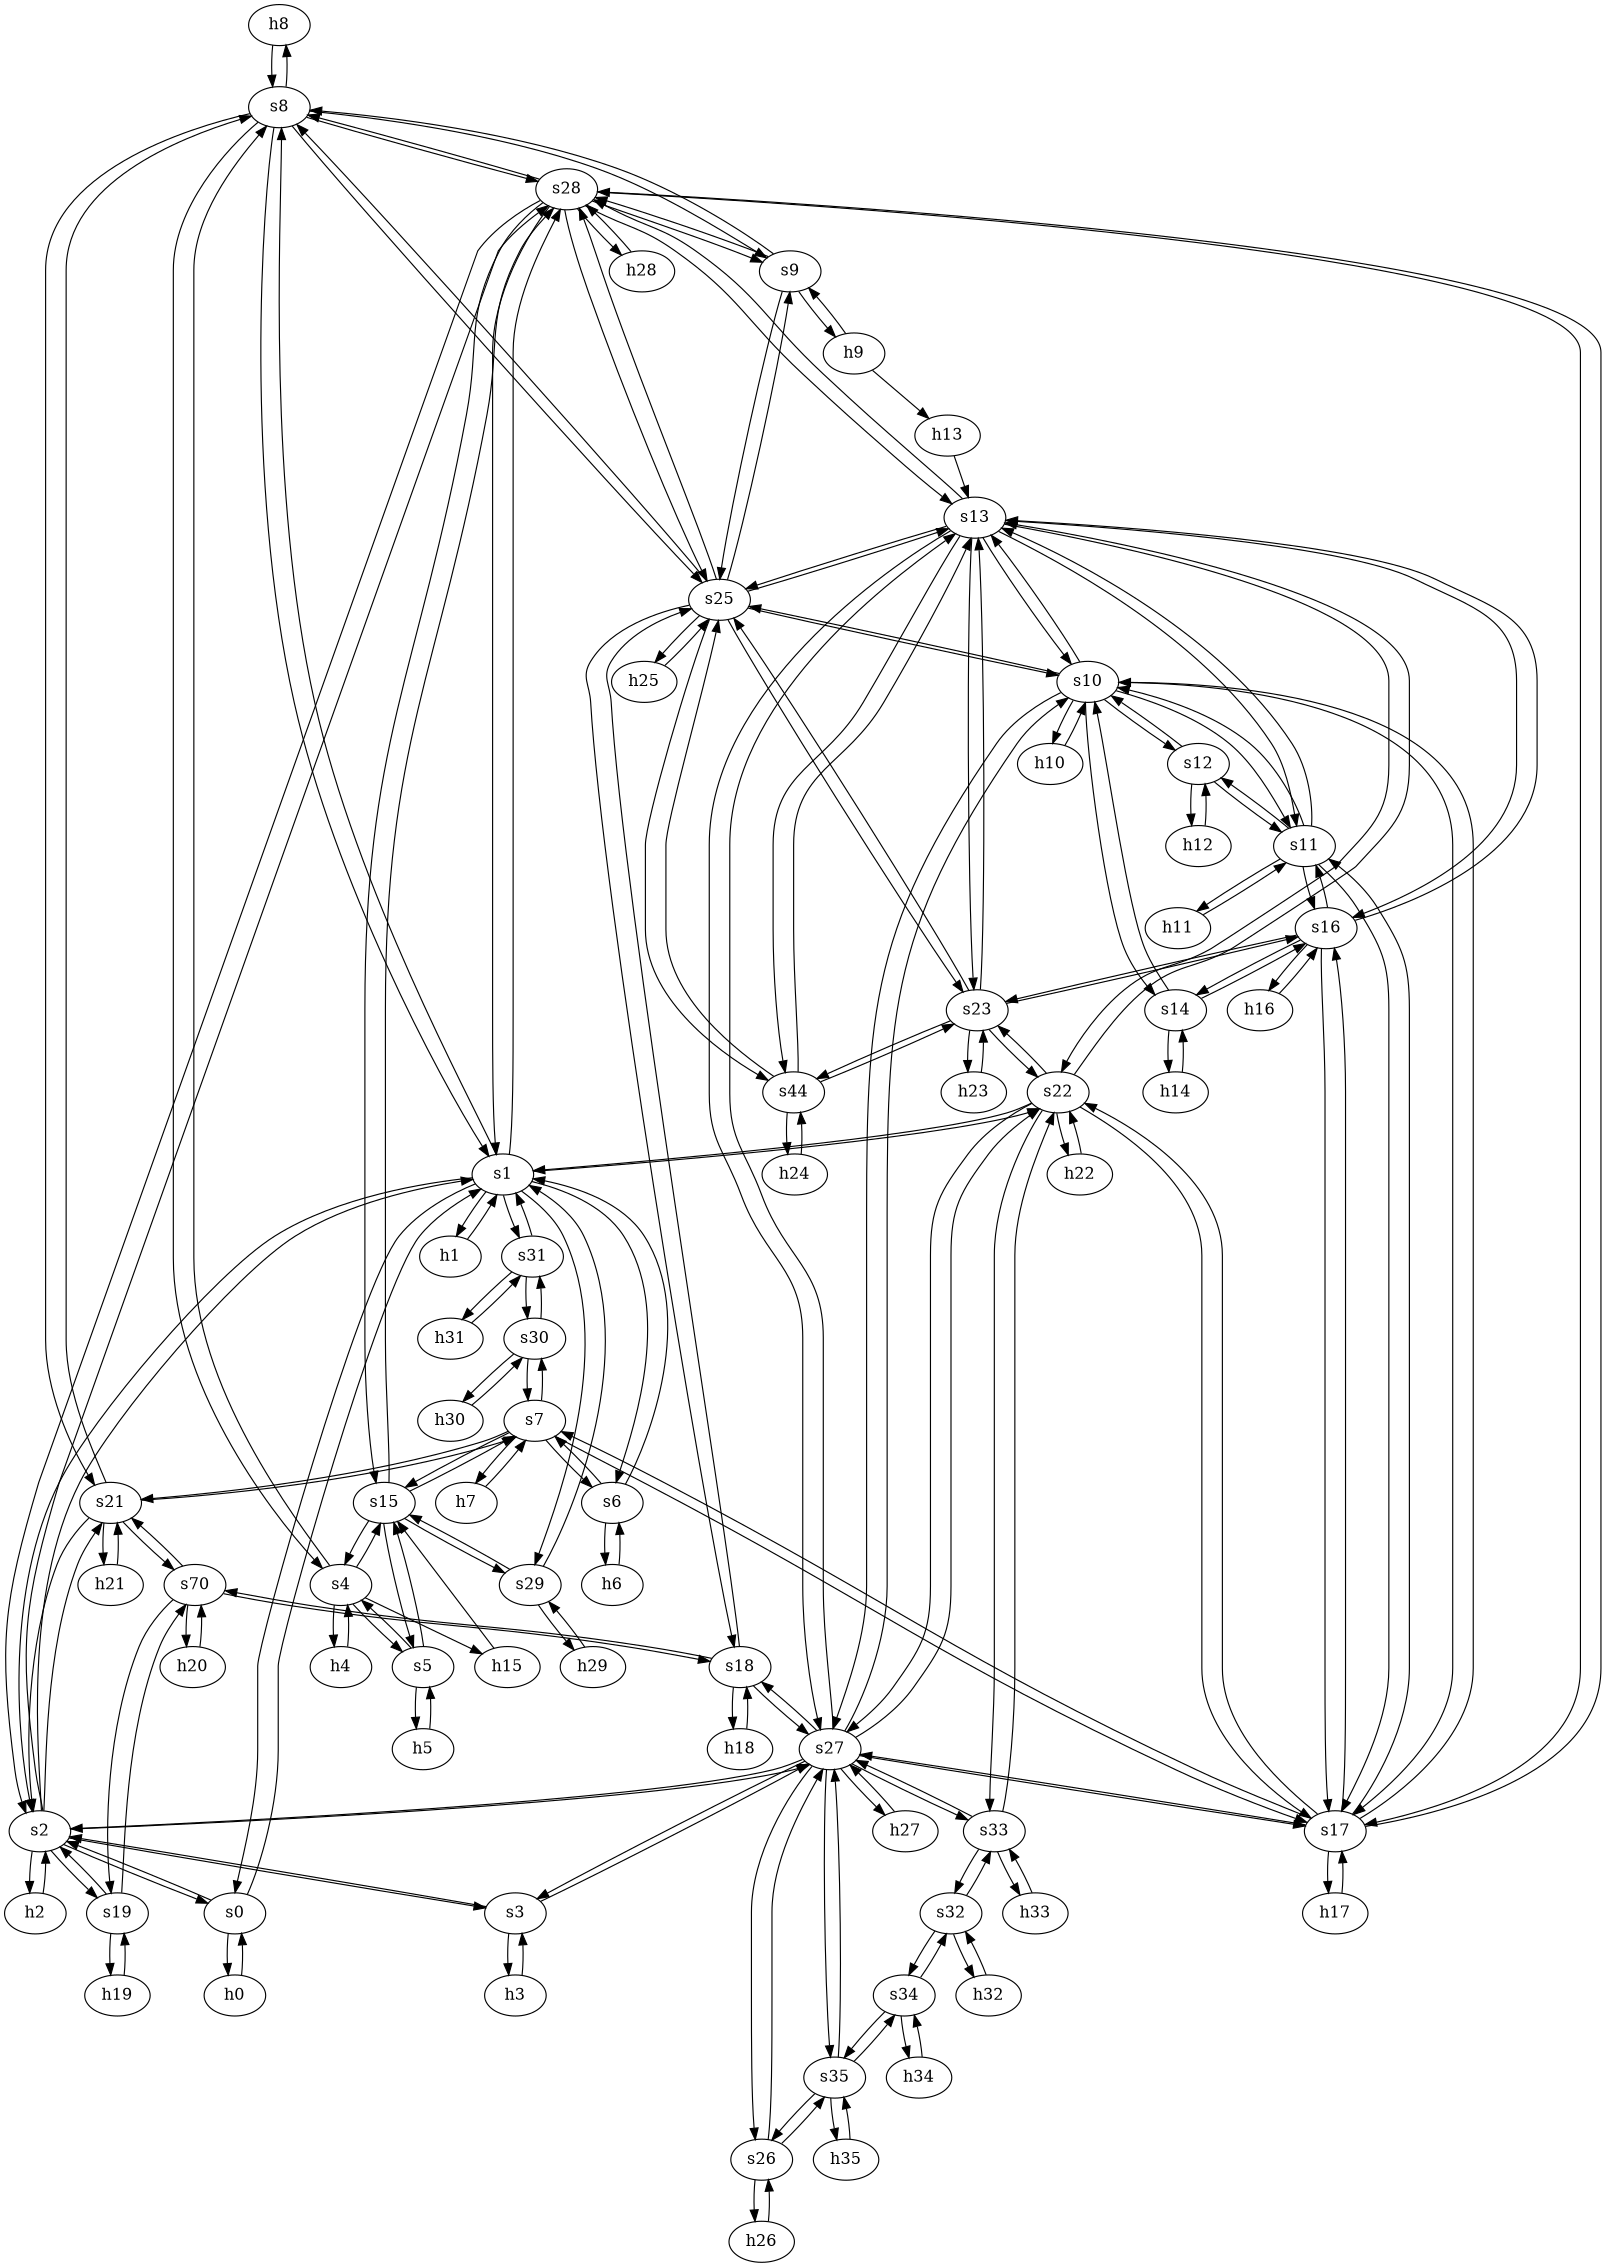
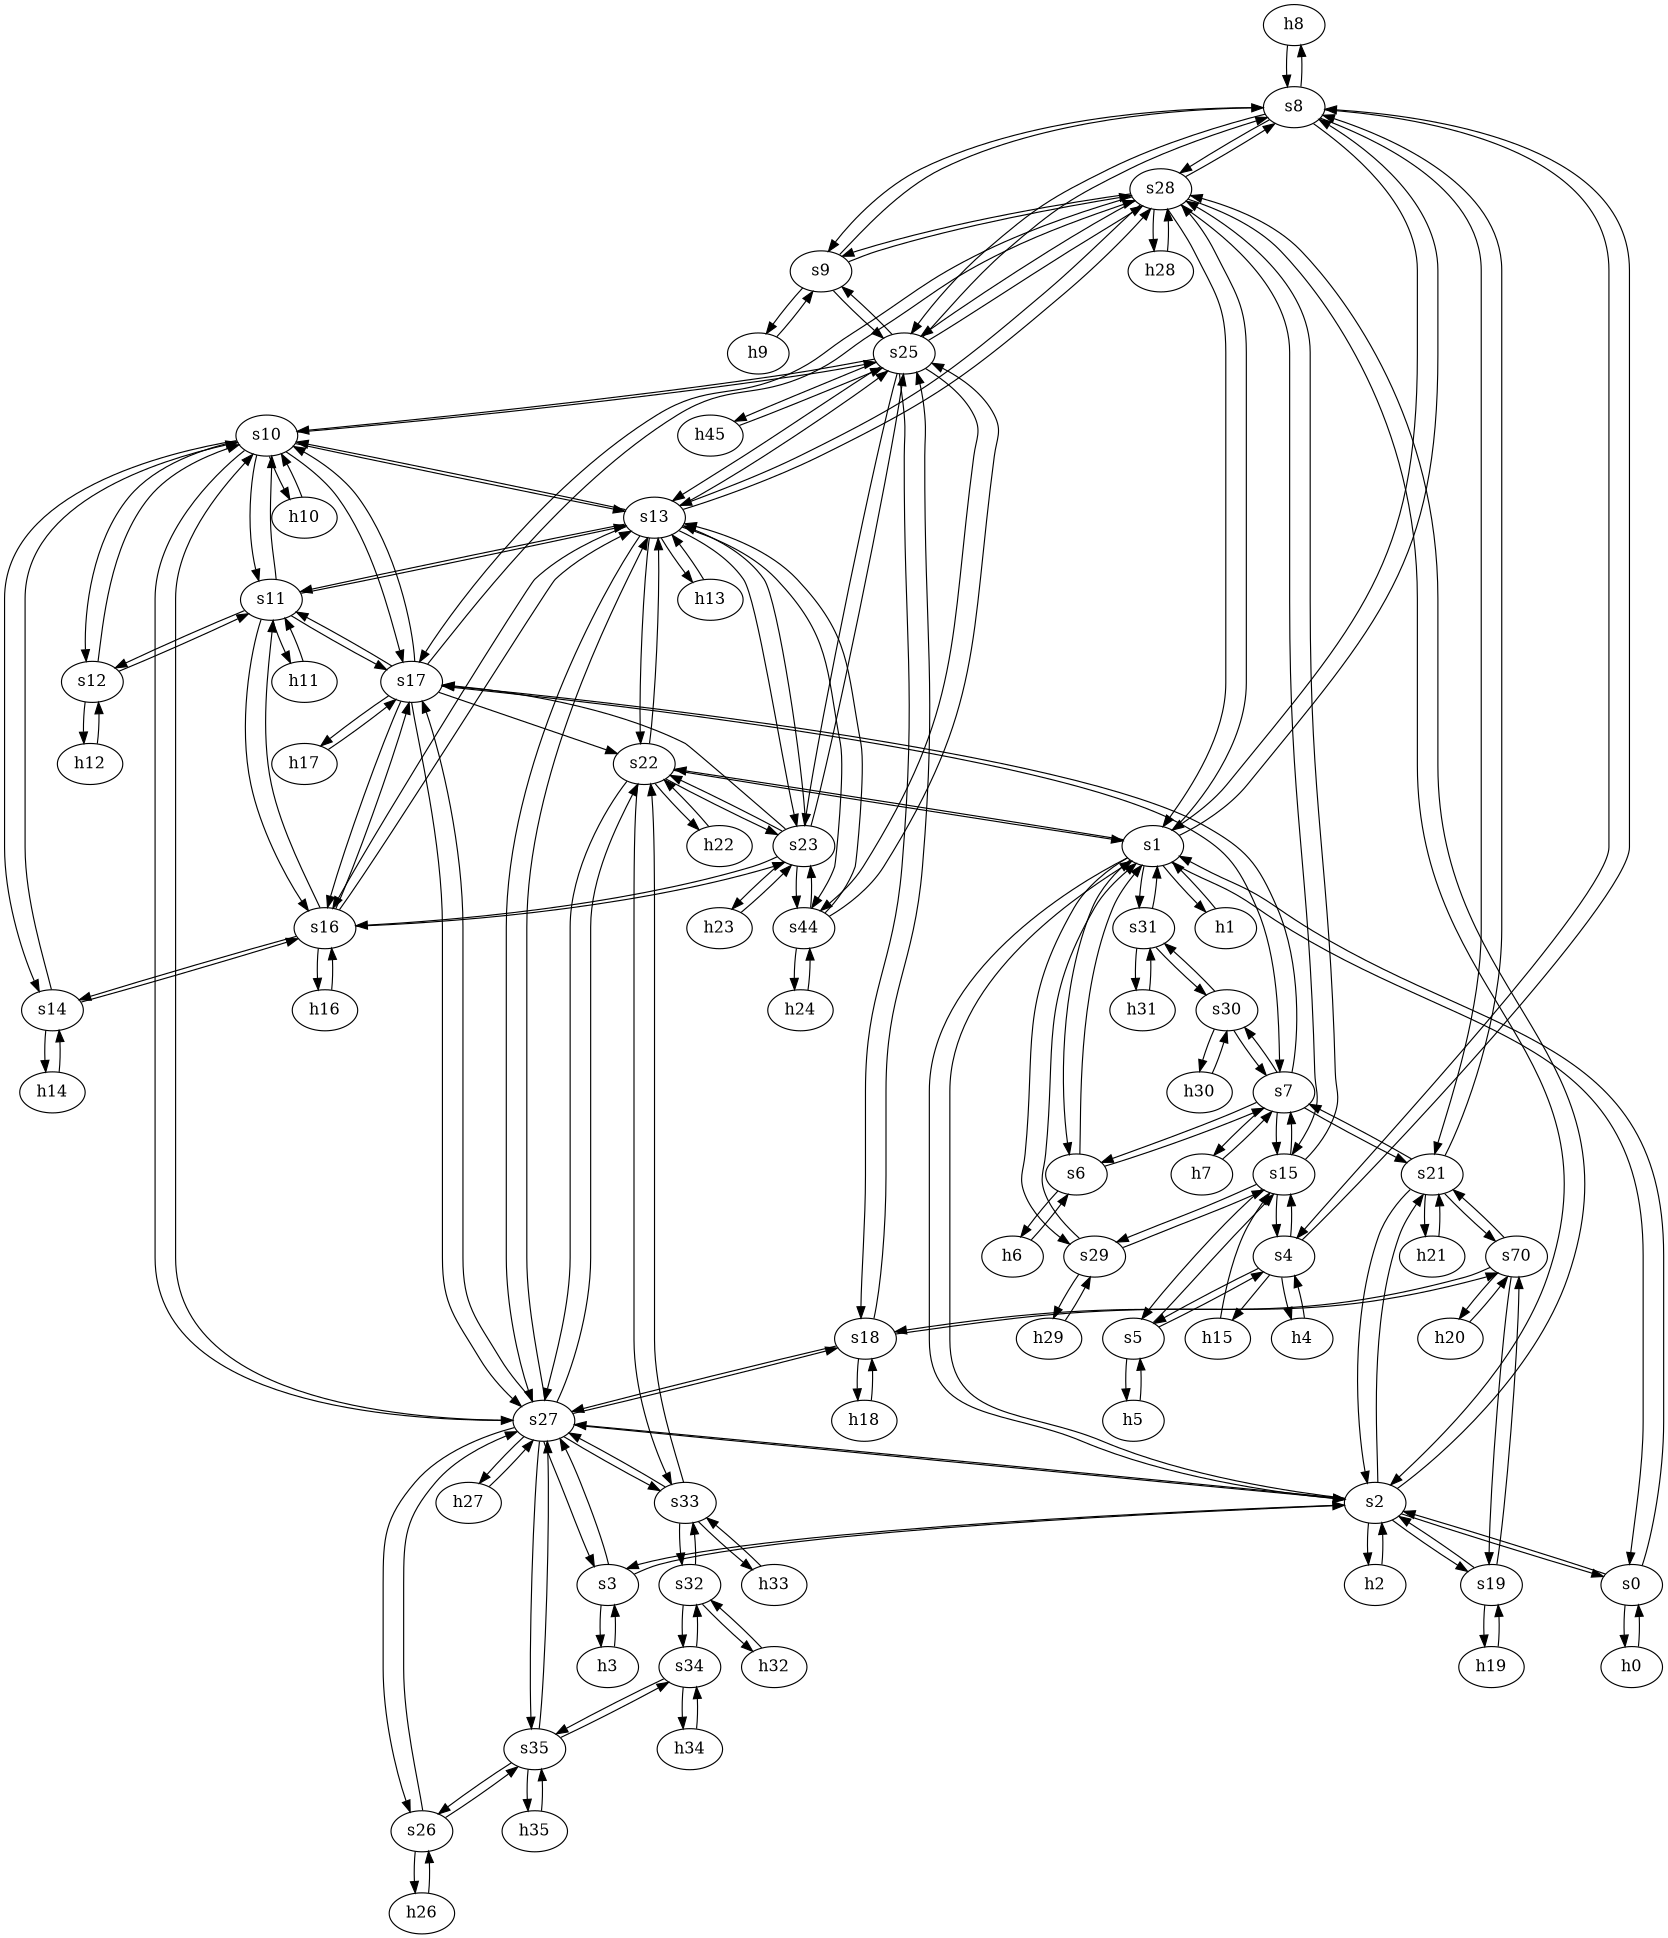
edge "h9" -> "h13": now "s13" -> "h13"
node "h25": label "h25" -> "h45"
edge "s22" -> "s17": now "s23" -> "s17"
